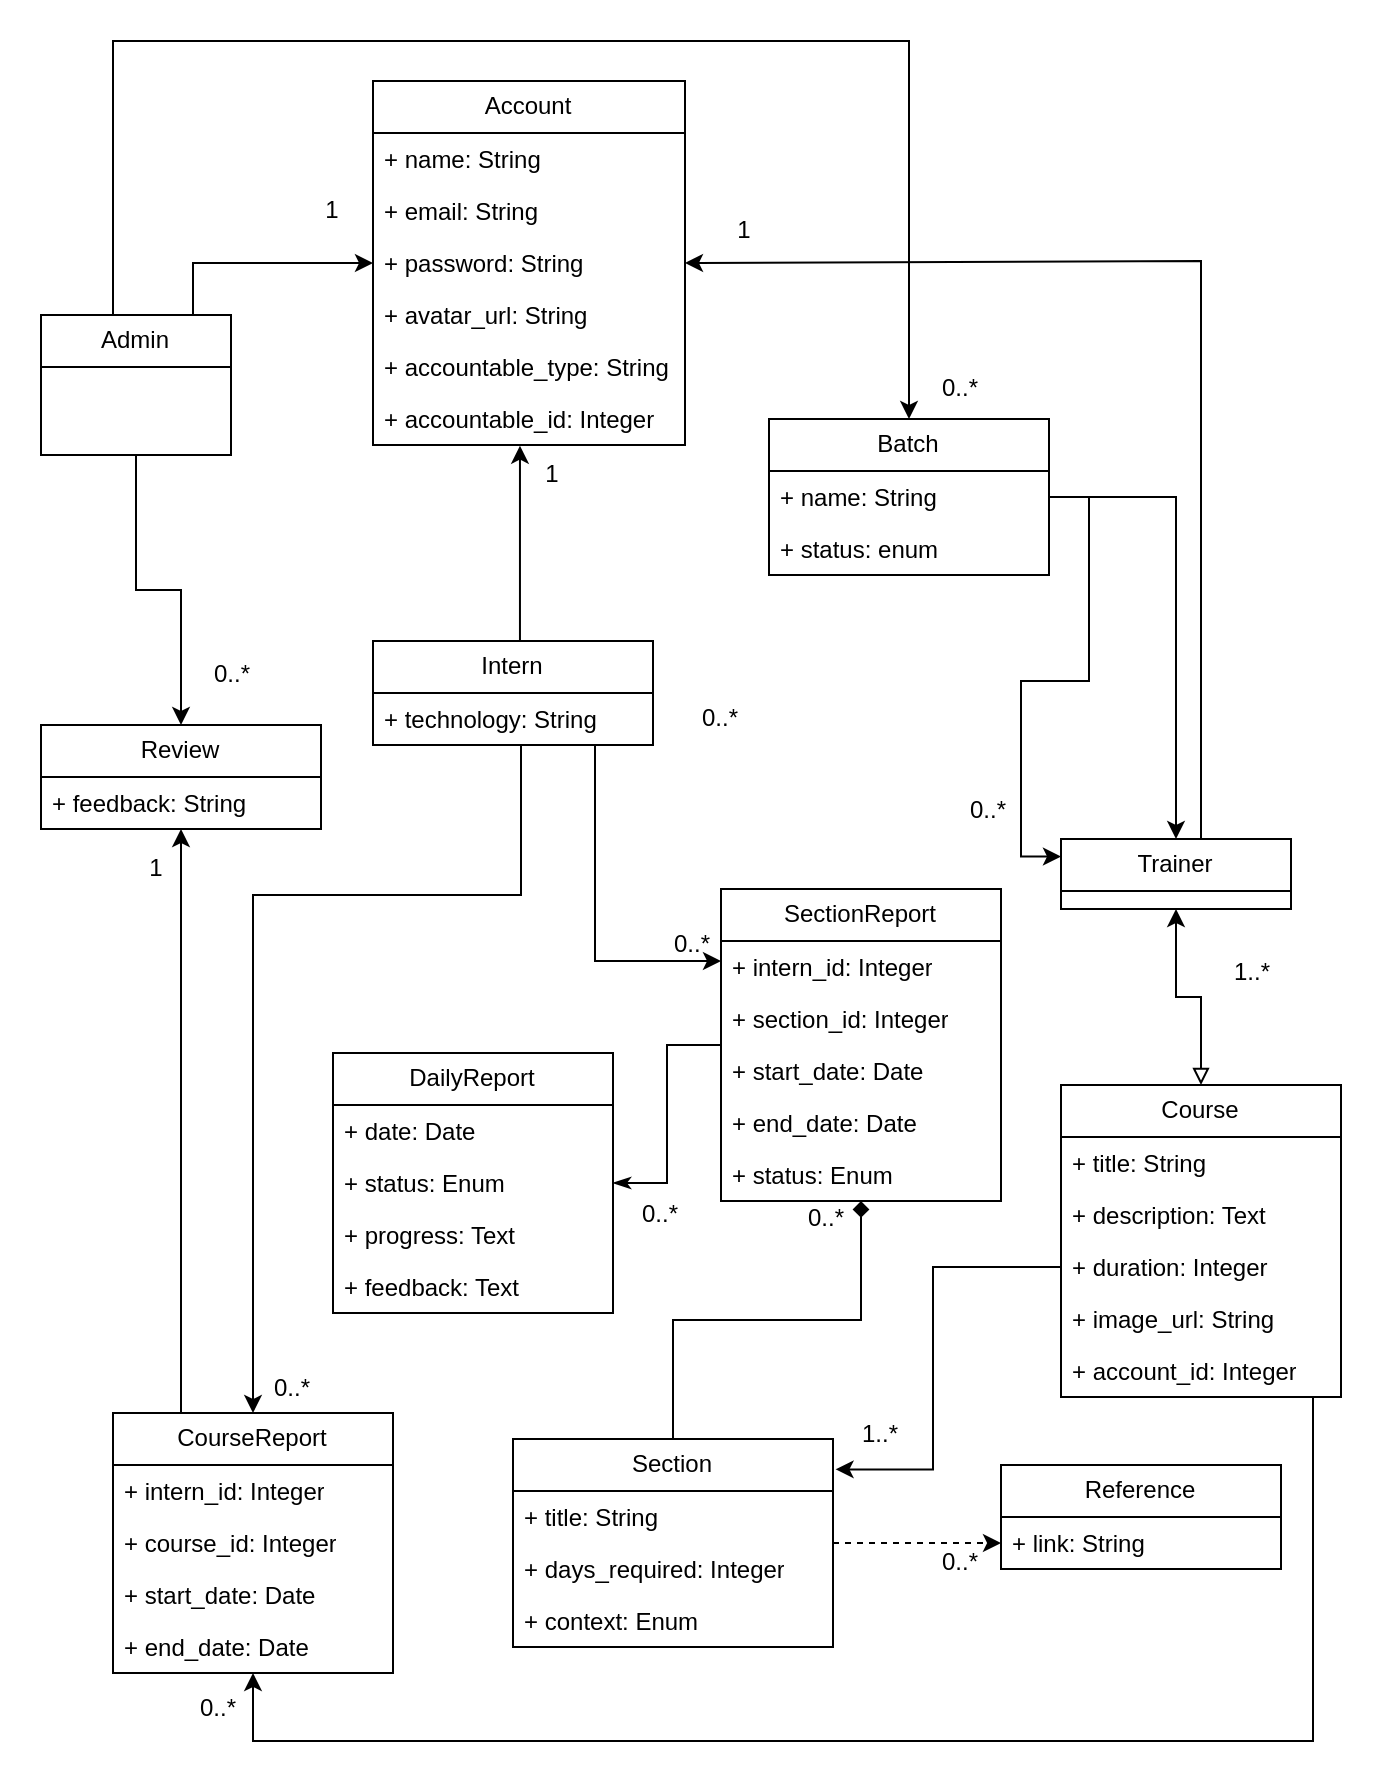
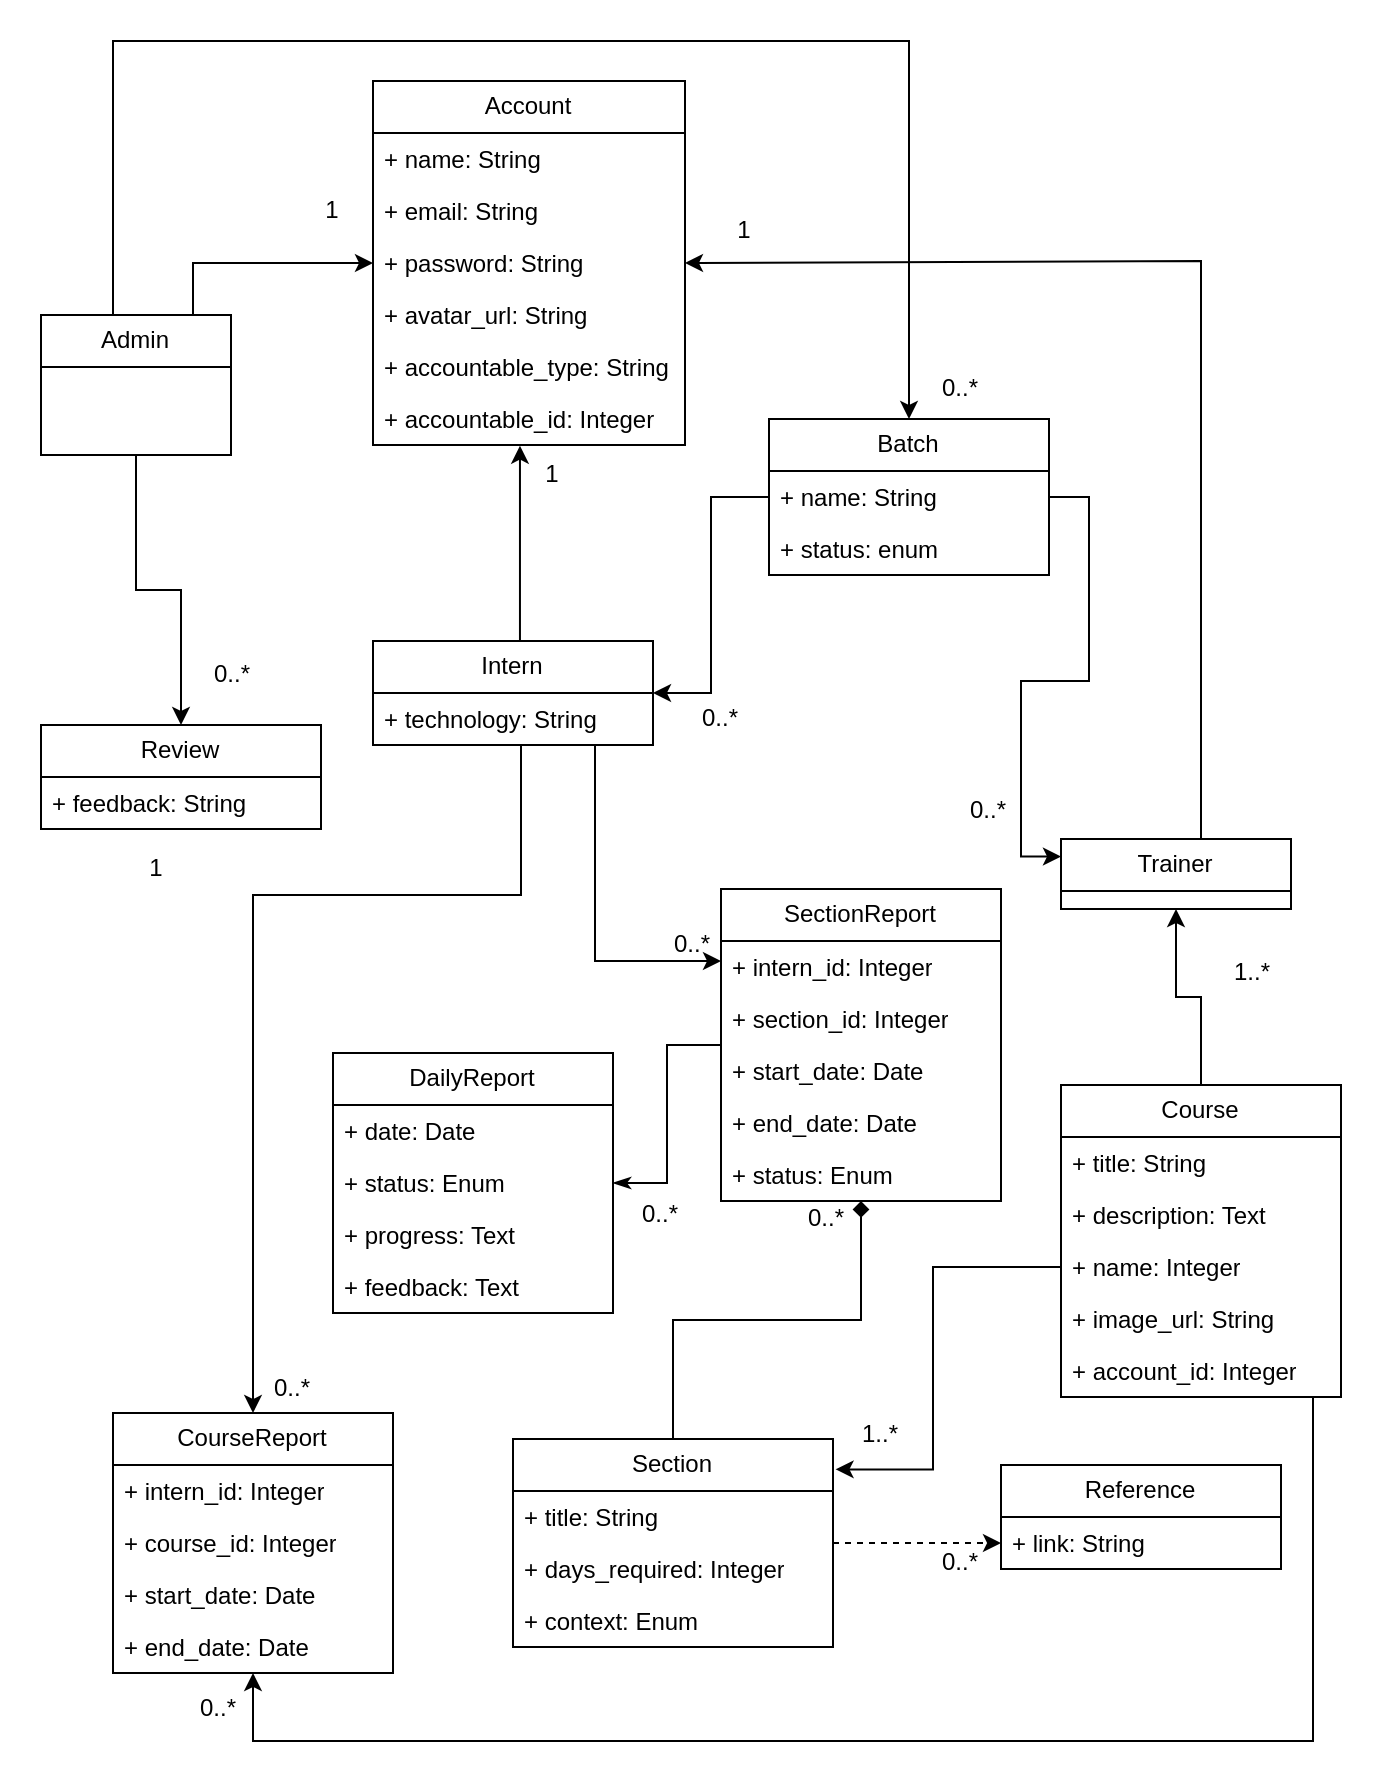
edge "Batch" -> "Trainer": now "Batch" -> "Intern"
edge "Trainer" -- "Course": arrowhead block -> none
edge "CourseReport" -> "Review": removed
node "+ duration: Integer": label "+ duration: Integer" -> "+ name: Integer"
